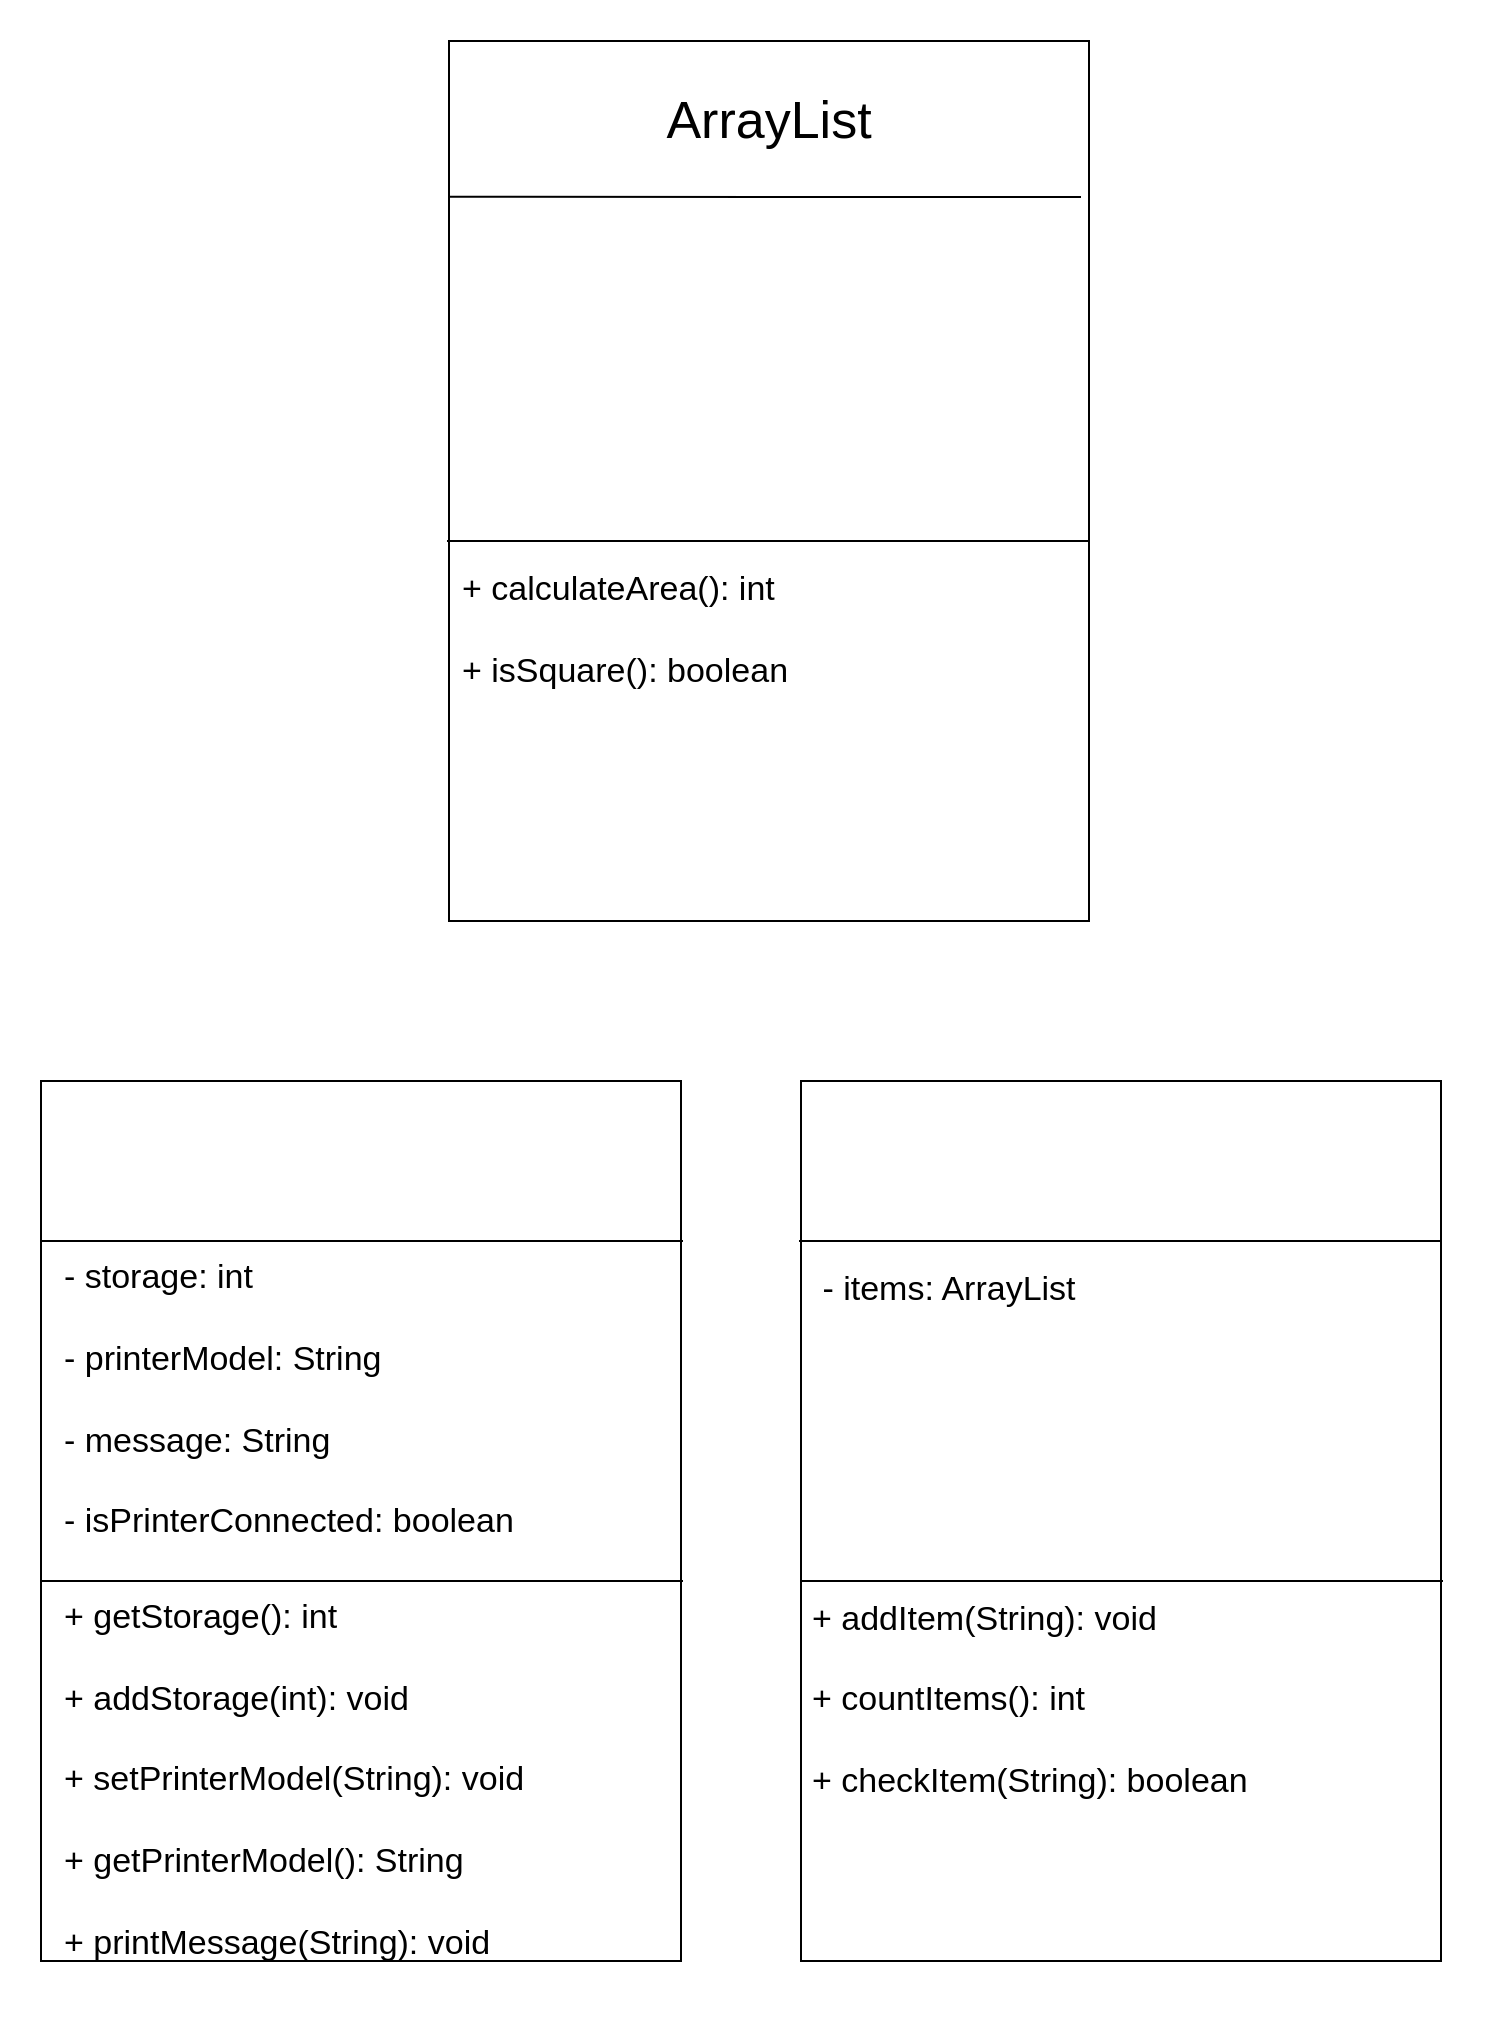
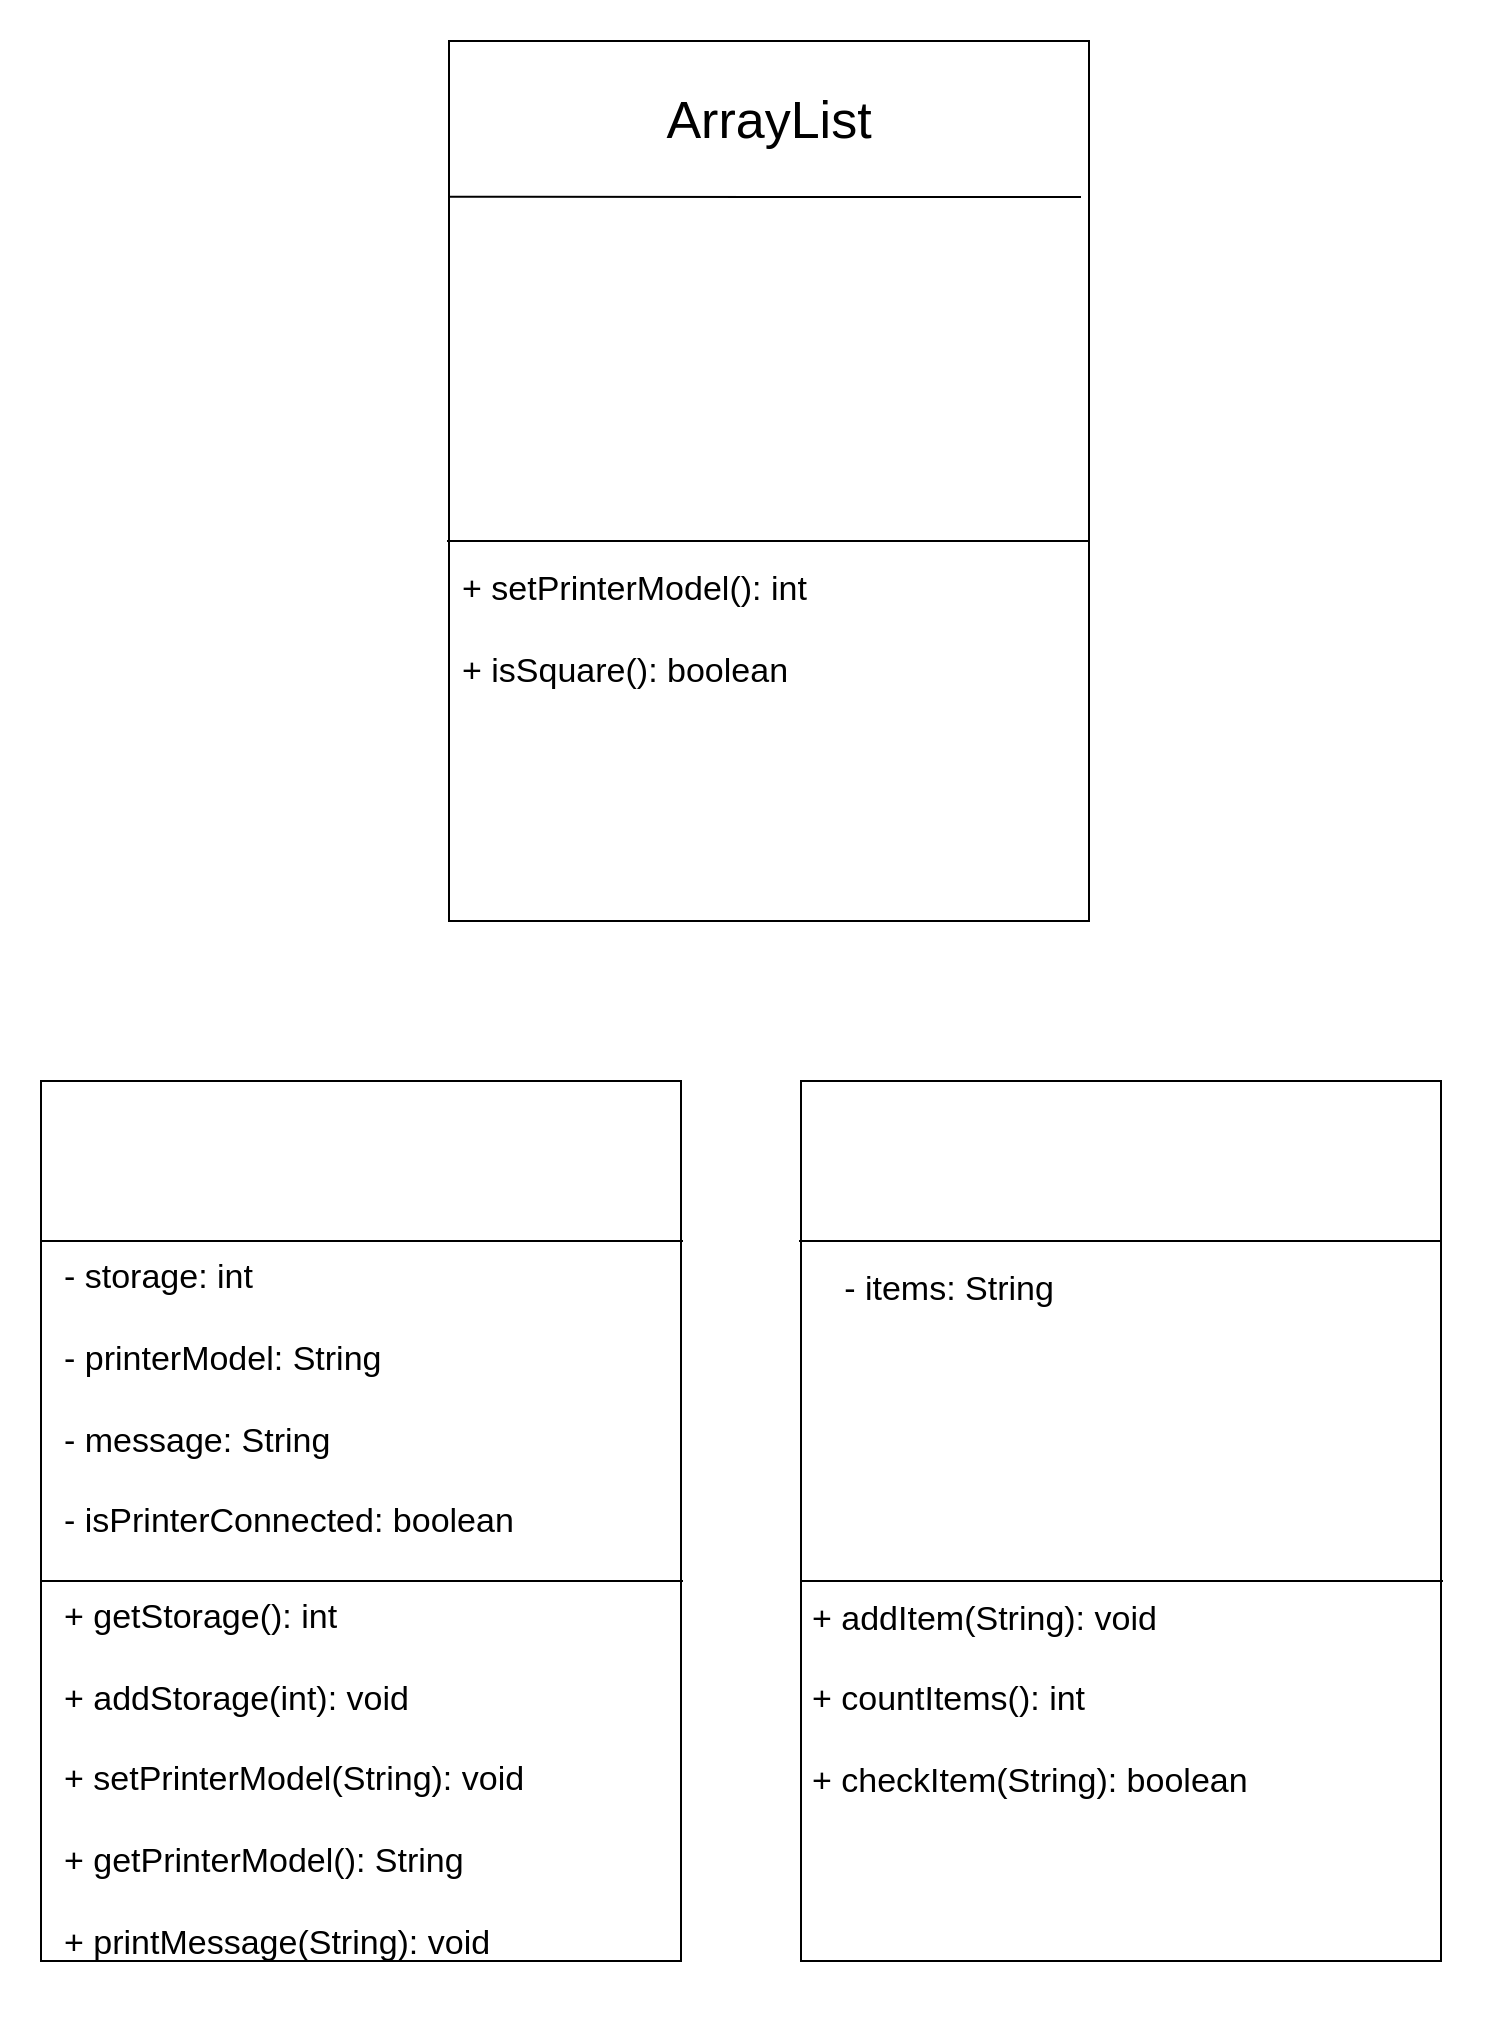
node "+ calculateArea(): int + isSquare(): boolean": label "+ calculateArea(): int + isSquare(): boolean" -> "+ setPrinterModel(): int + isSquare(): boolean"
node "- items: ArrayList": label "- items: ArrayList" -> "- items: String"
